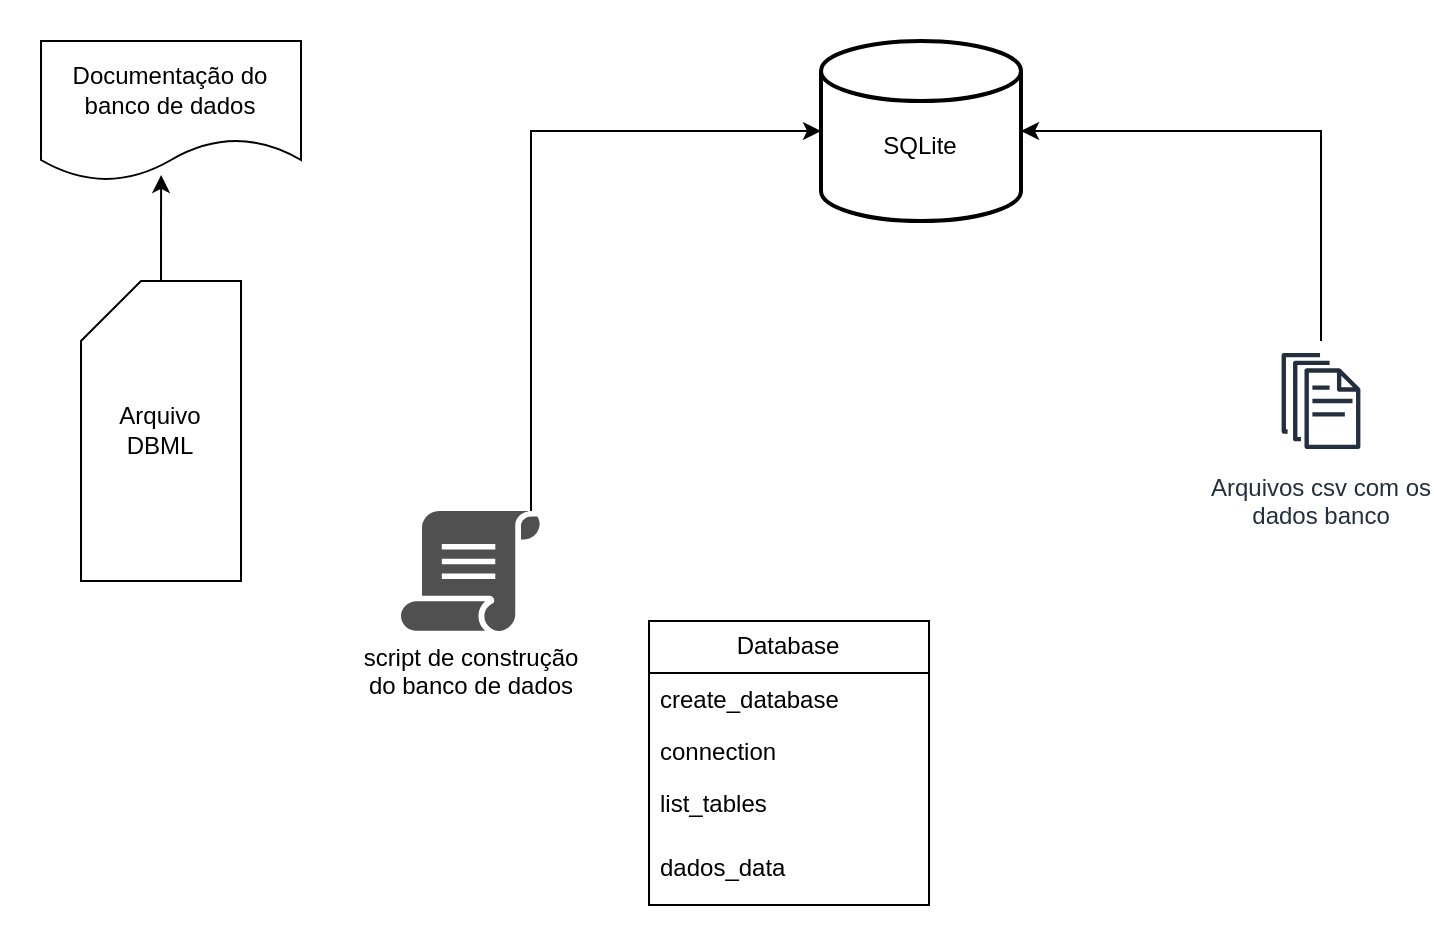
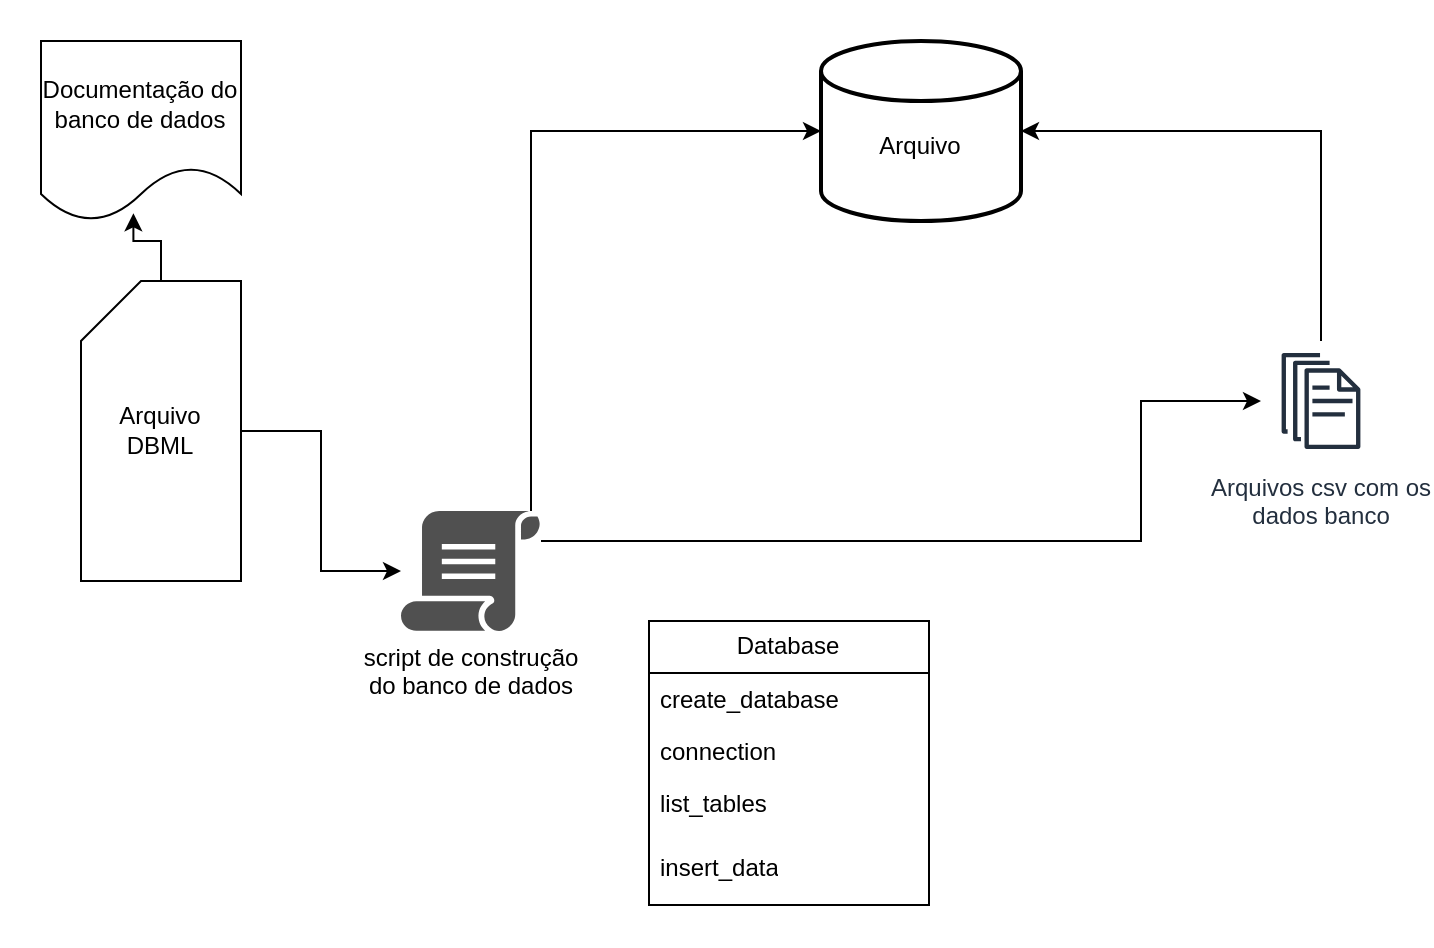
node "Documentação do banco de dados": size 260x140 -> 200x180
node "SQLite": label "SQLite" -> "Arquivo"
edge "Arquivo DBML" -> "script de construção do banco de dados": added
edge "script de construção do banco de dados" -> "Arquivos csv com os dados banco": added
node "dados_data": label "dados_data" -> "insert_data"
